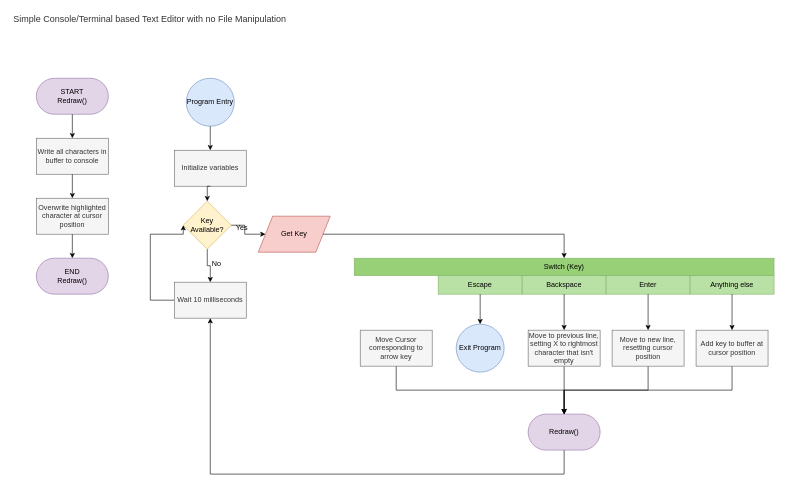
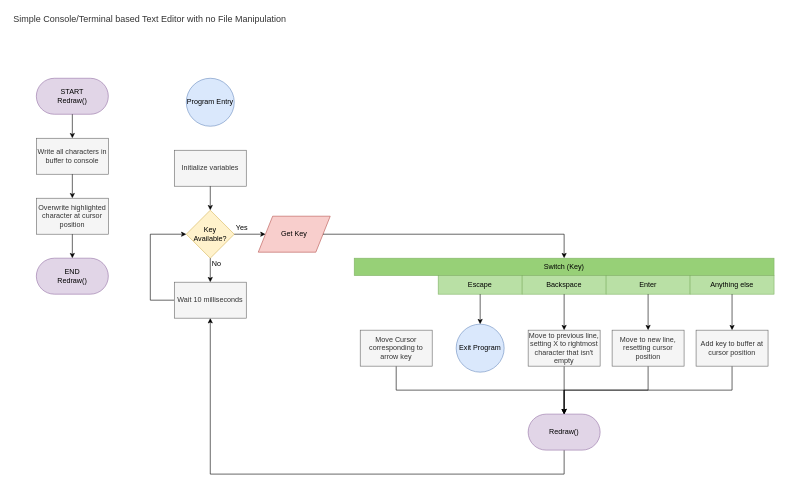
edge "Program Entry" -> "Initialize variables": removed
node "Key Available?": moved (207, 225) -> (210, 234)
